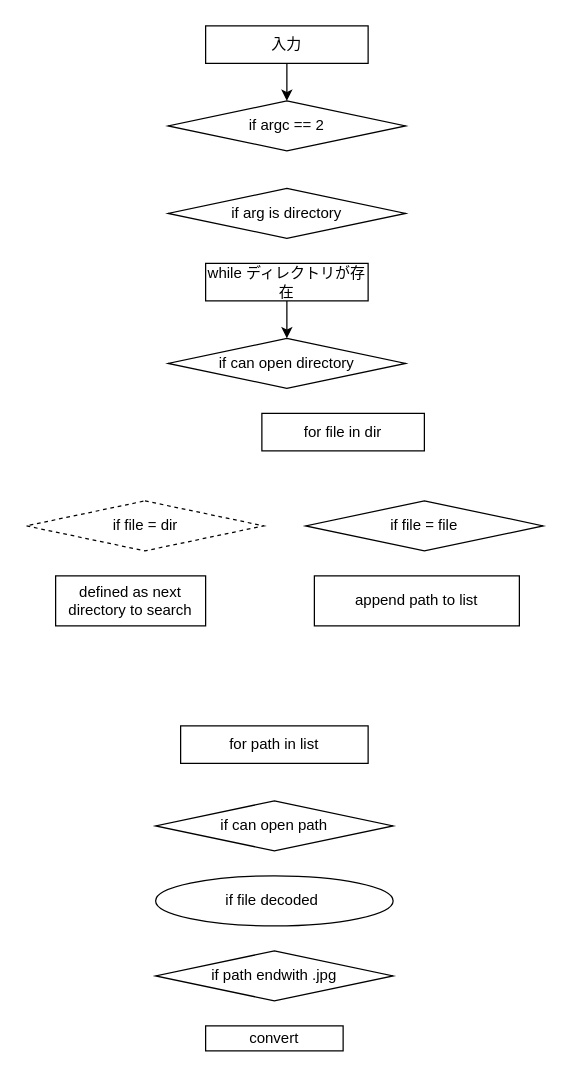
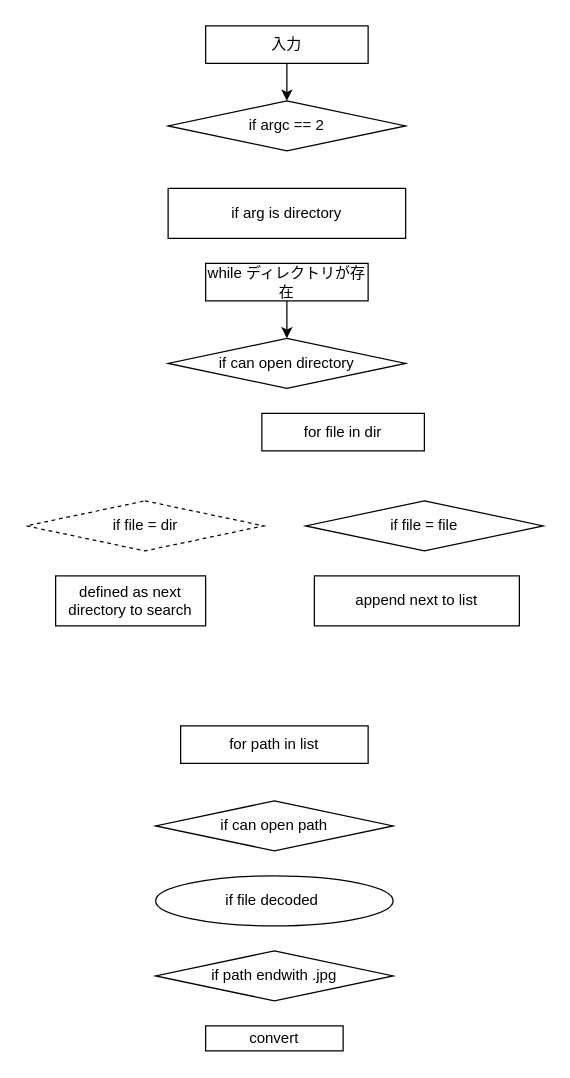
node "if arg is directory": shape diamond -> rectangle
node "append path to list": label "append path to list" -> "append next to list"
